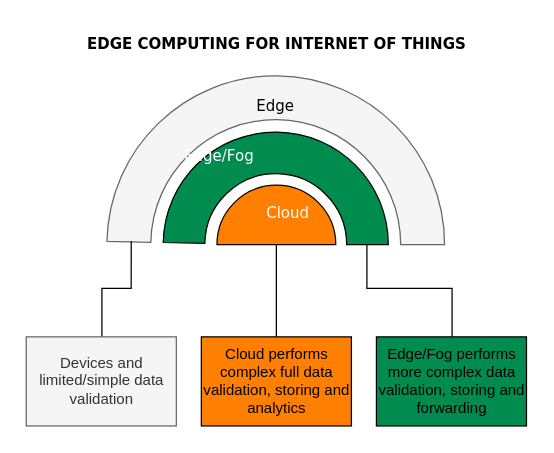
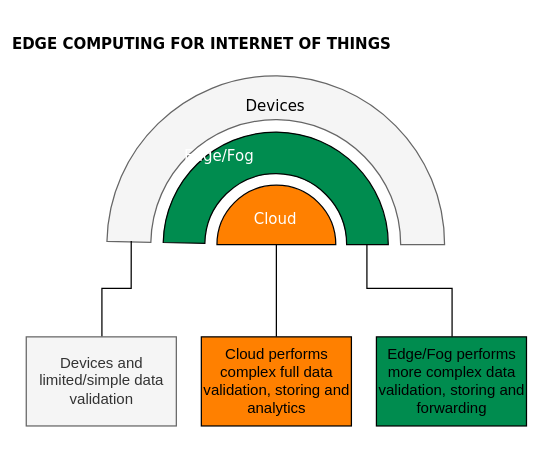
node "EDGE COMPUTING FOR INTERNET OF THINGS": moved (276, 44) -> (201, 44)
node "Edge": label "Edge" -> "Devices"
node "Cloud": moved (288, 213) -> (276, 219)
